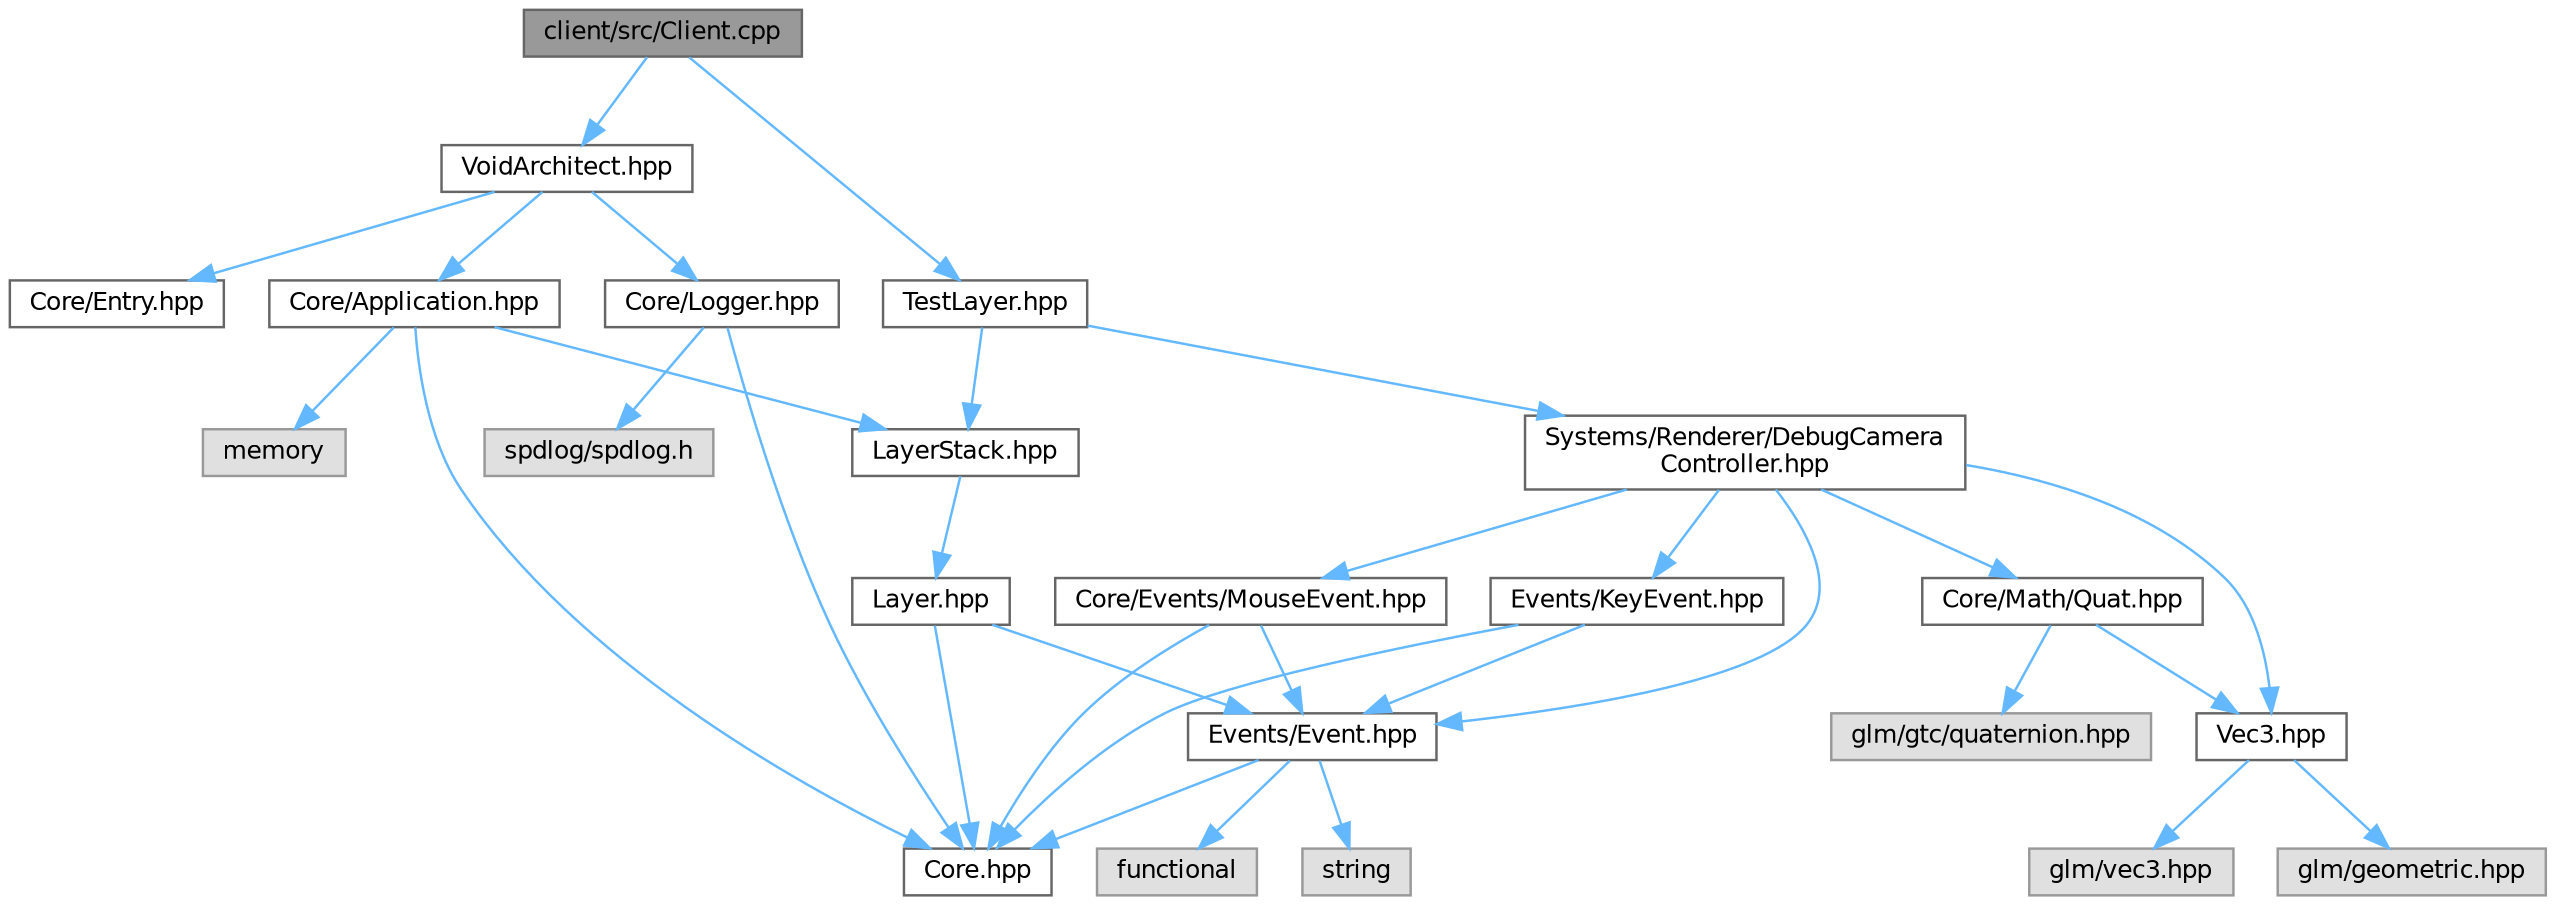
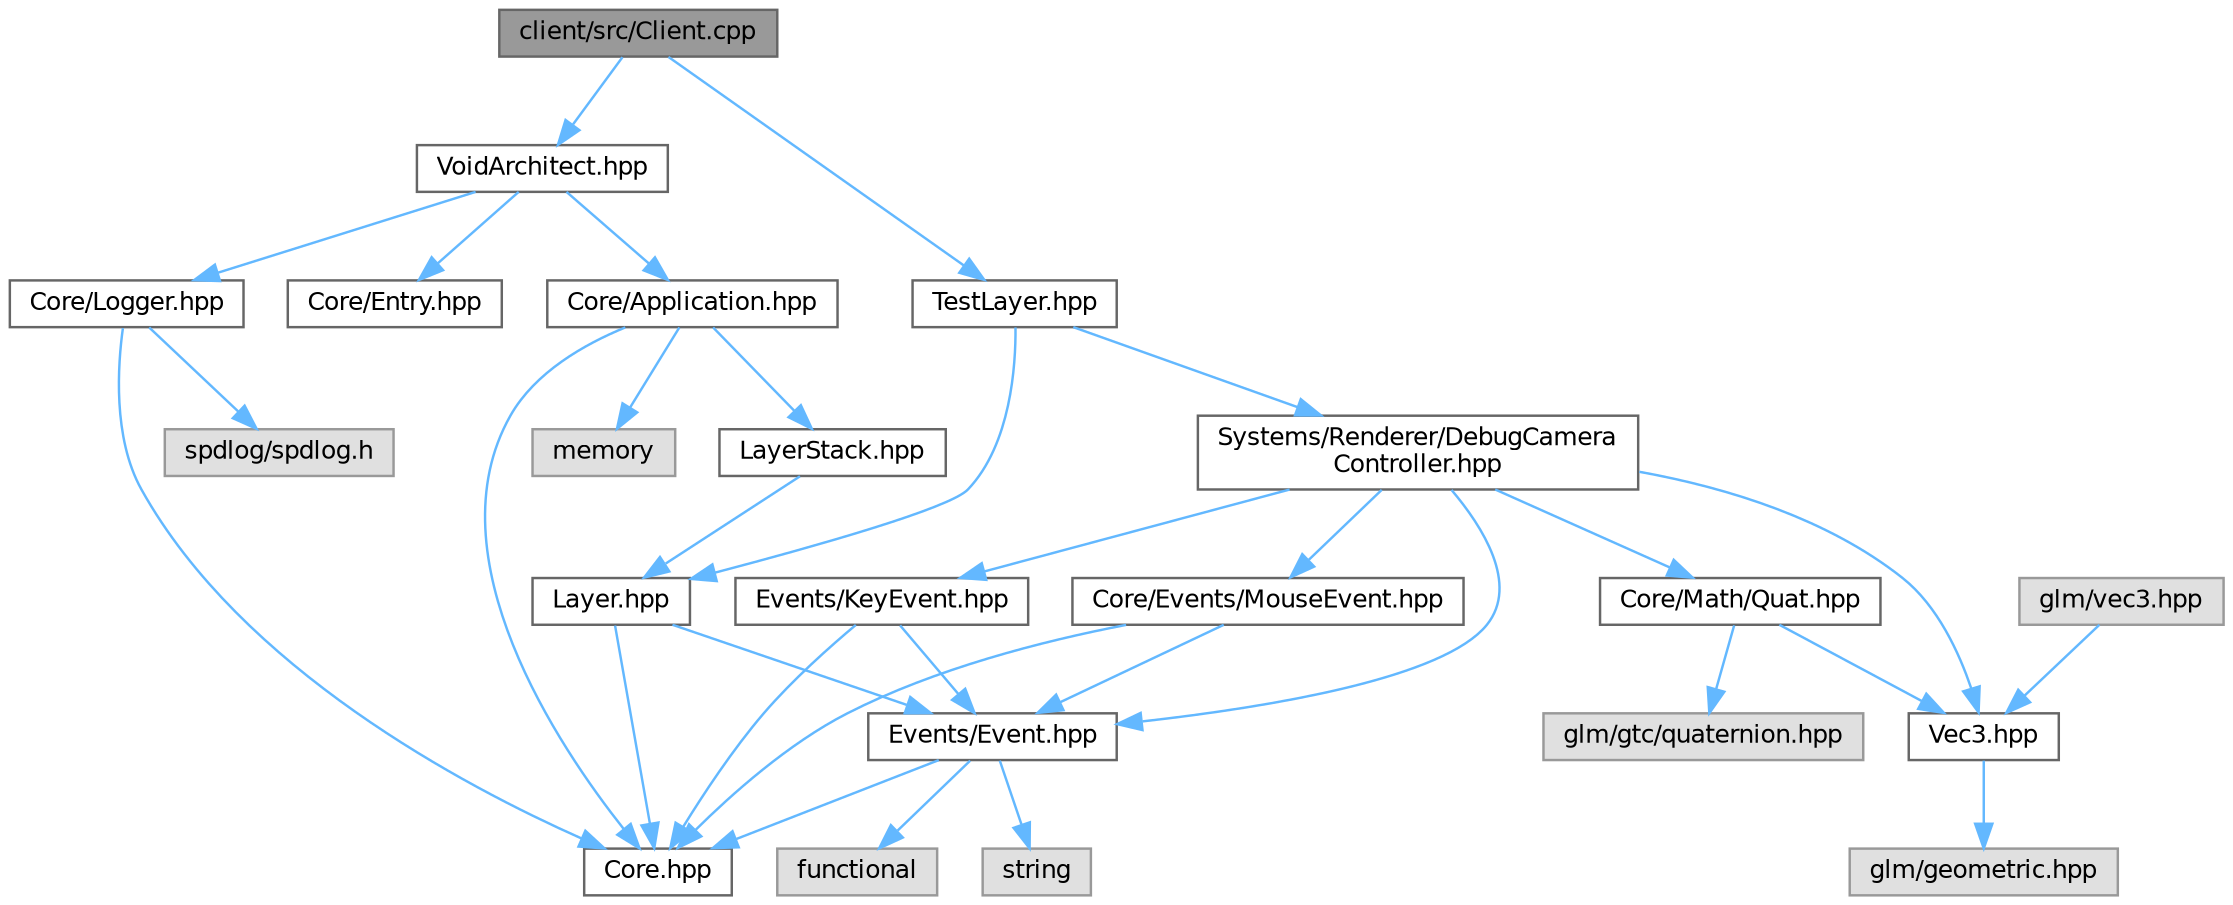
edge "TestLayer.hpp" -> "LayerStack.hpp": now "TestLayer.hpp" -> "Layer.hpp"
edge "Vec3.hpp" -> "glm/vec3.hpp": reversed
